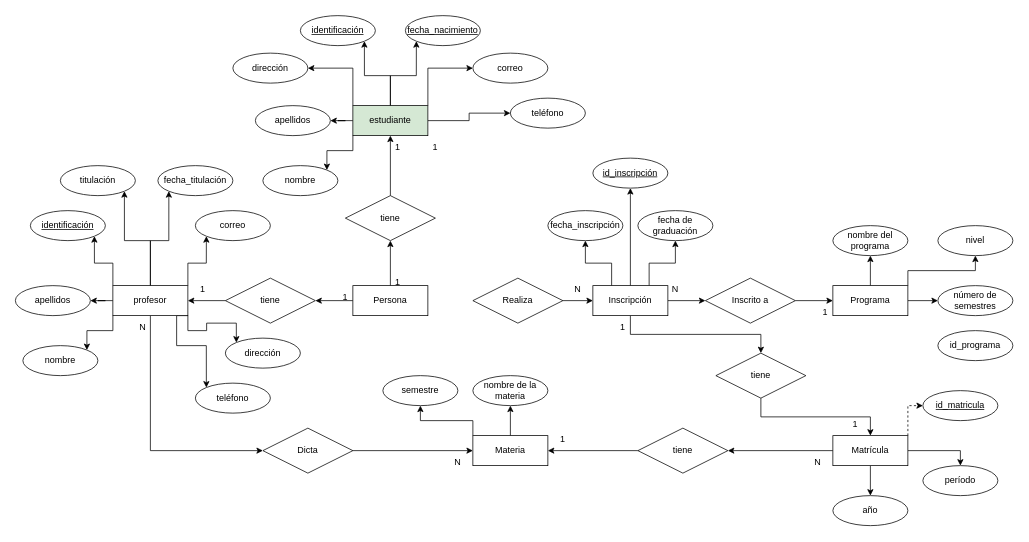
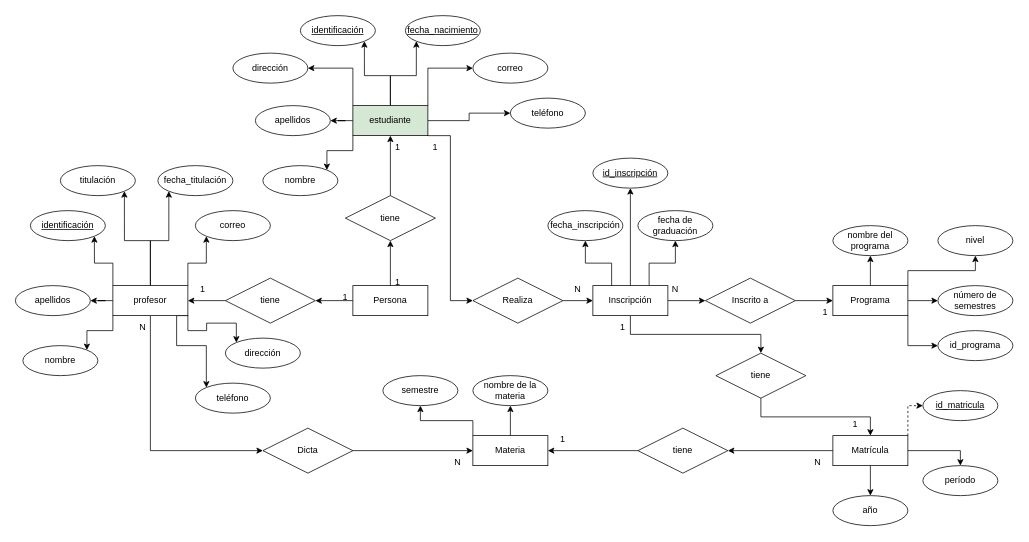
edge "estudiante" -> "Realiza": added
edge "Programa" -> "id_programa": added
